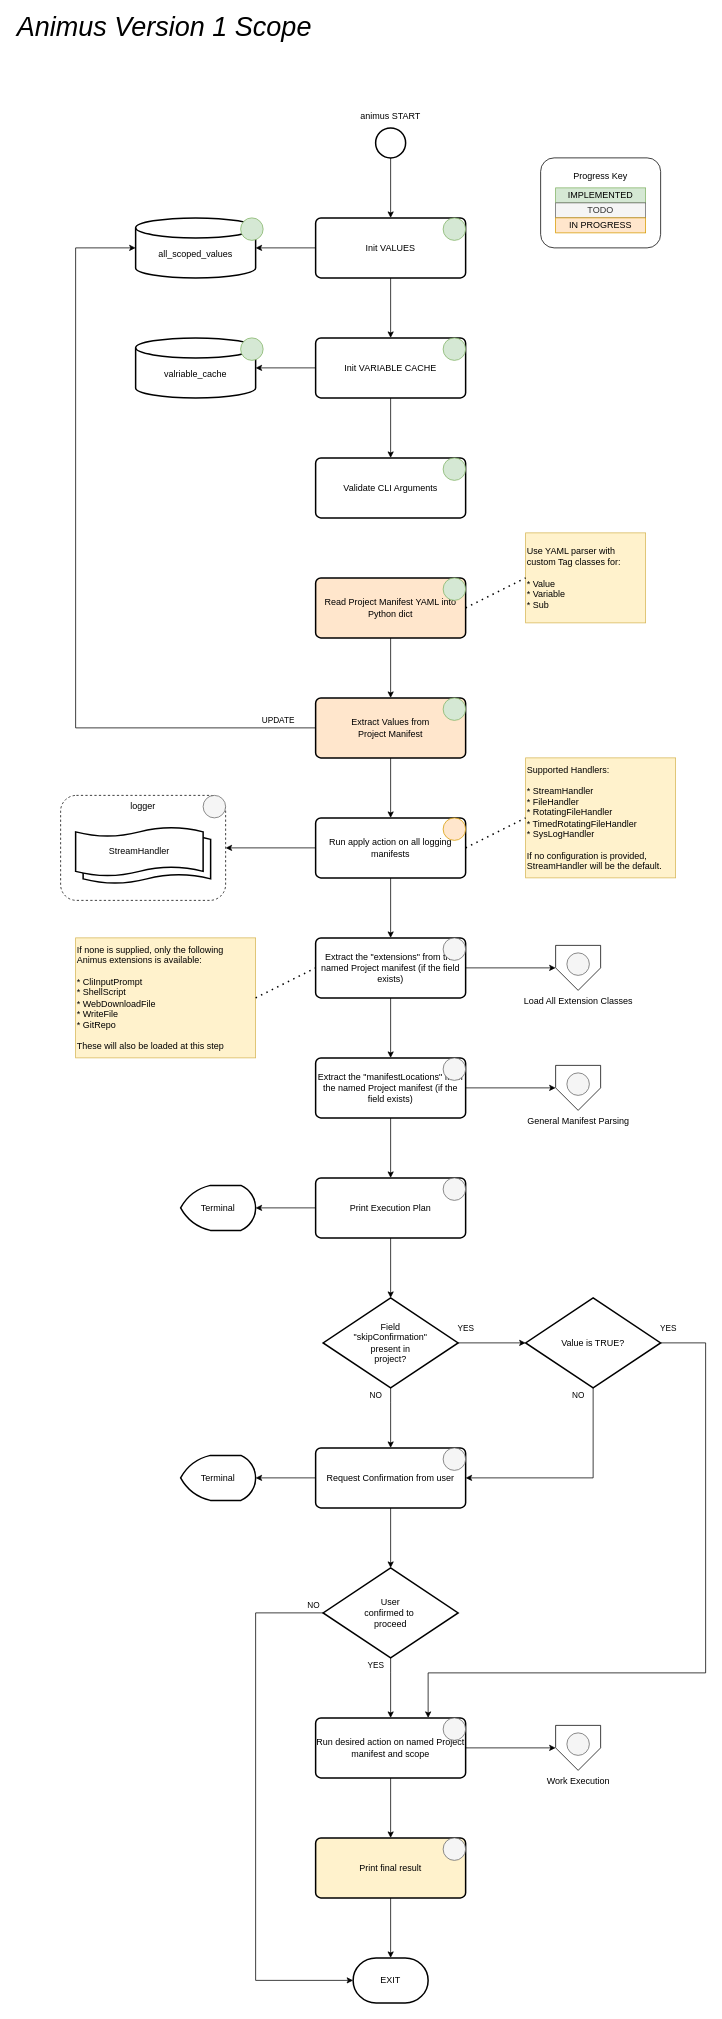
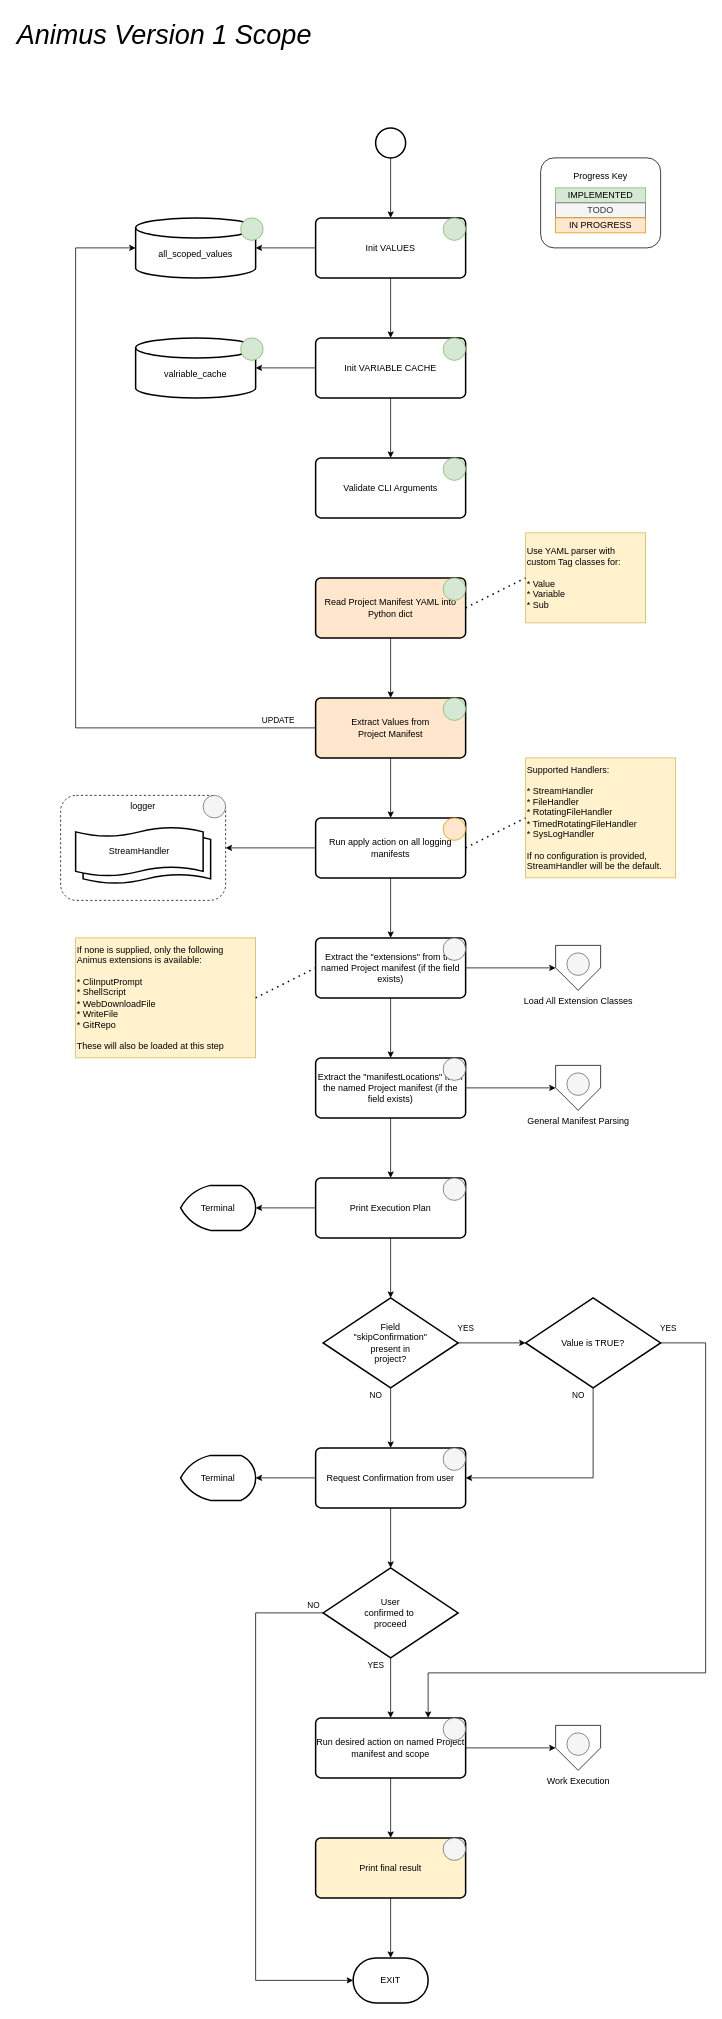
node "Animus Version 1 Scope": moved (227, 27) -> (227, 34)
node "animus START": removed
